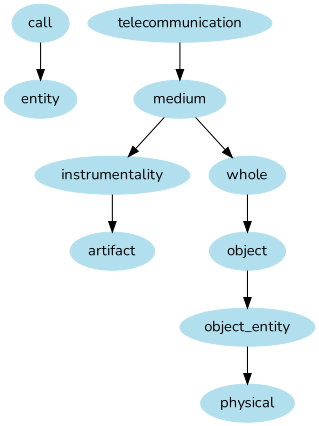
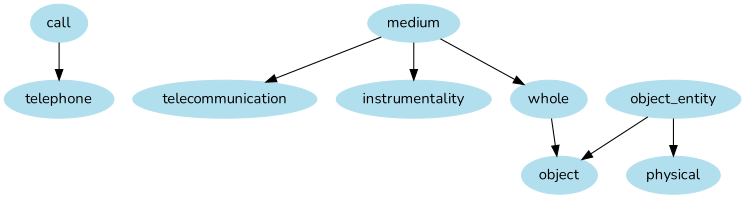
edge "telecommunication" -> "medium": reversed
node "entity": label "entity" -> "telephone"
node "artifact": removed
edge "object" -> "object_entity": reversed
